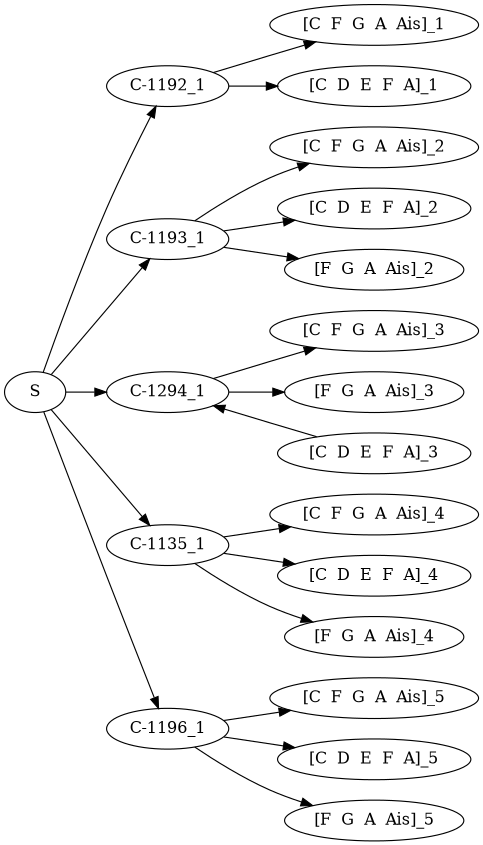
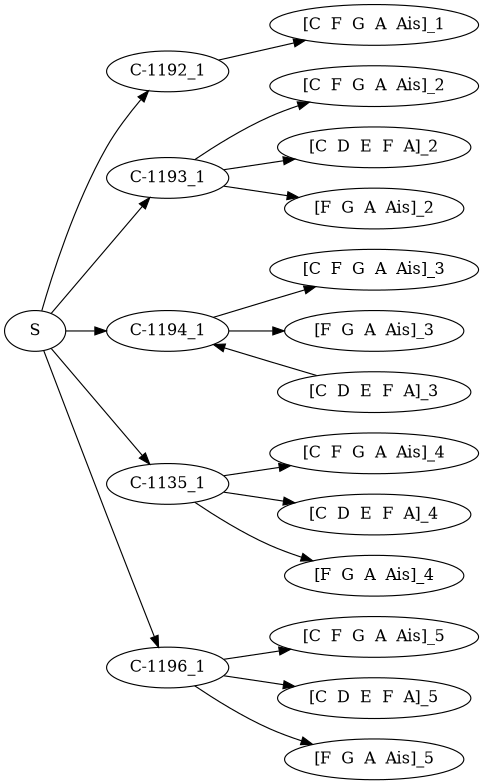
node "[C  D  E  F  A]_1": removed
node "C-1294_1": label "C-1294_1" -> "C-1194_1"
